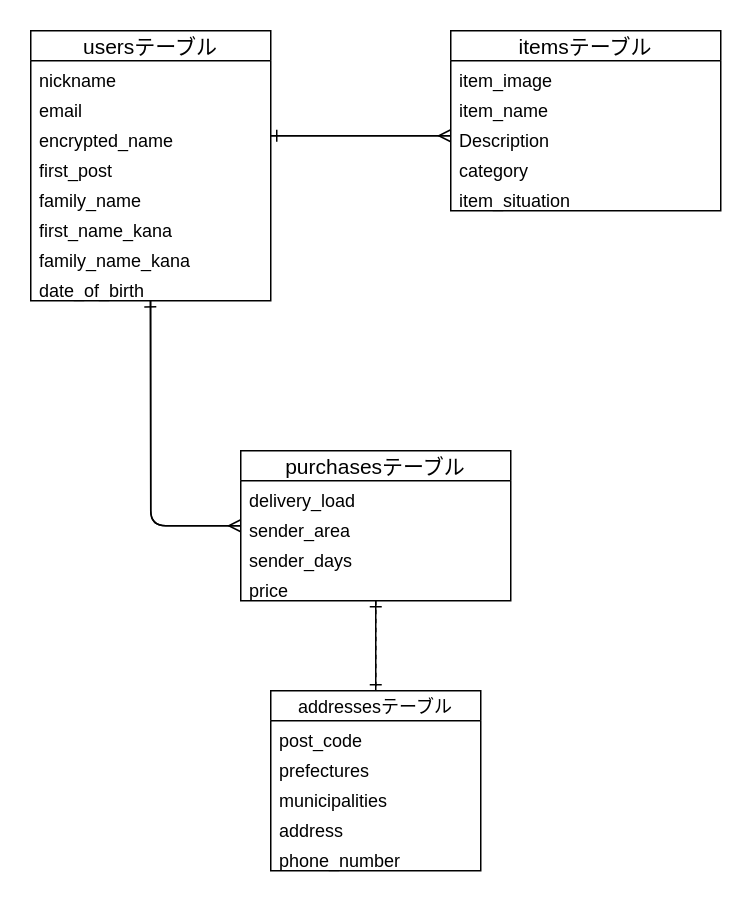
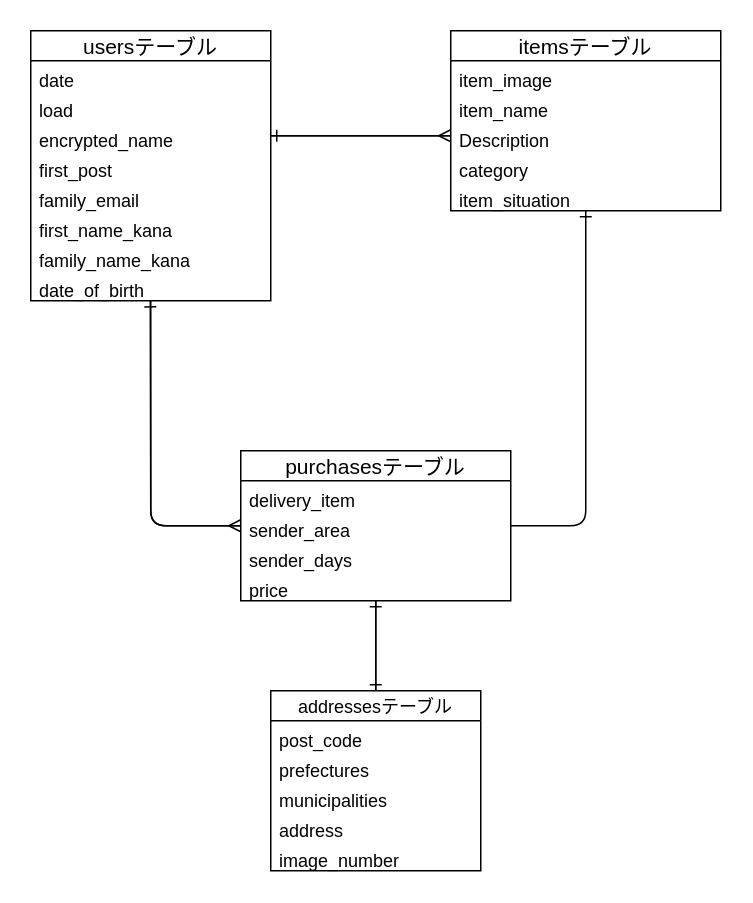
node "nickname": label "nickname" -> "date"
node "email": label "email" -> "load"
node "family_name": label "family_name" -> "family_email"
edge "purchasesテーブル" -> "itemsテーブル": added
node "delivery_load": label "delivery_load" -> "delivery_item"
edge "purchasesテーブル" -> "addressesテーブル": style dashed -> solid
node "phone_number": label "phone_number" -> "image_number"
